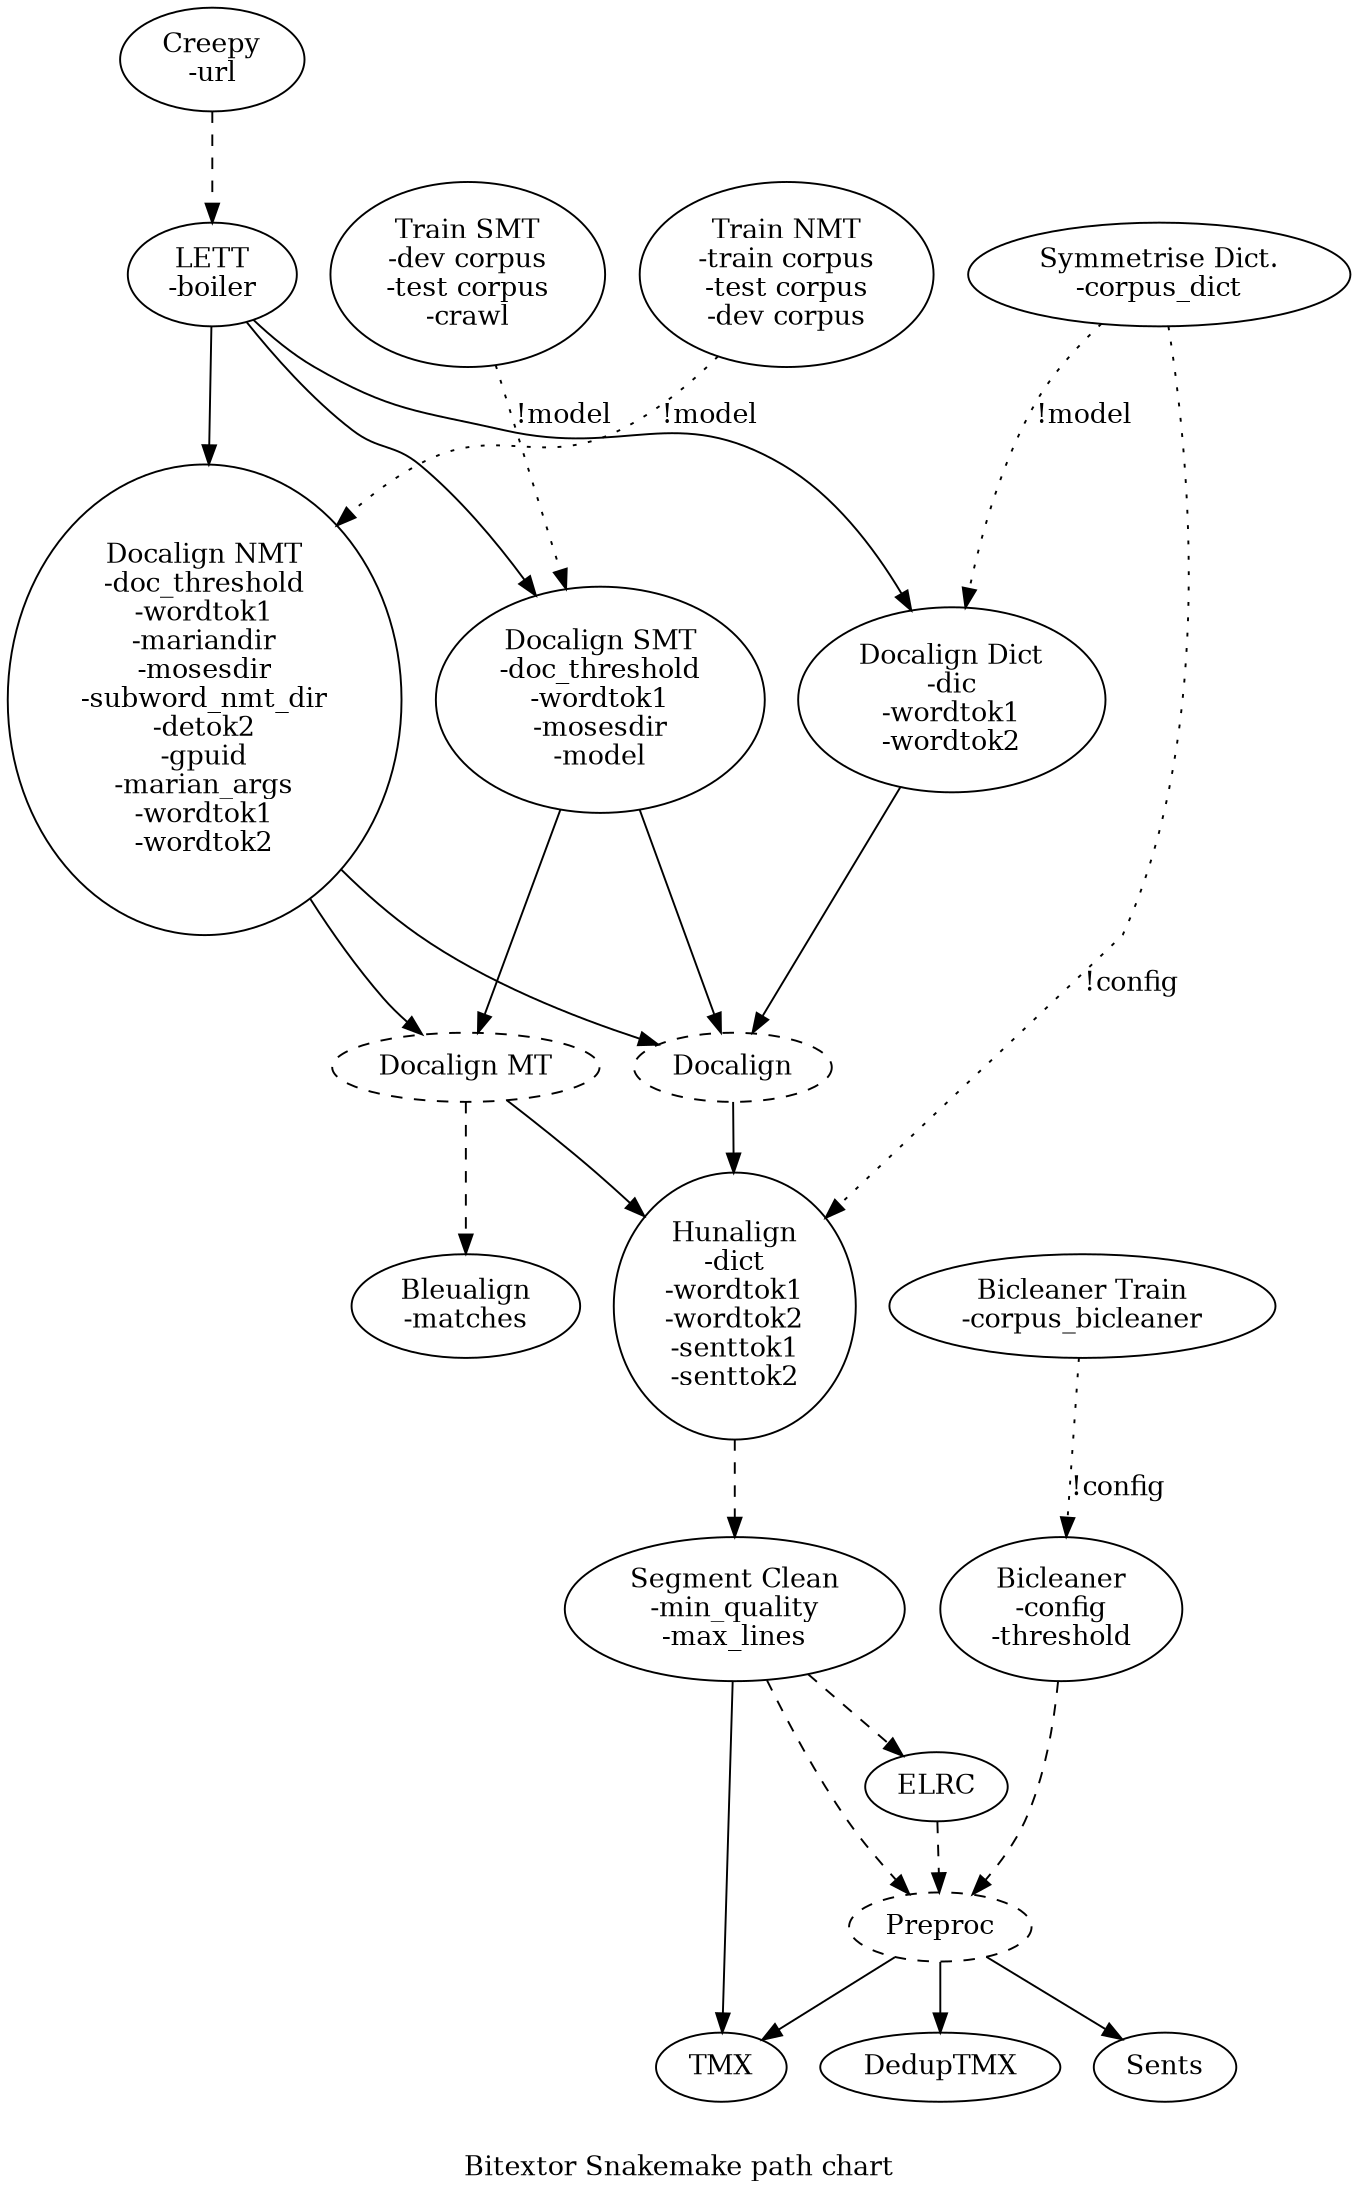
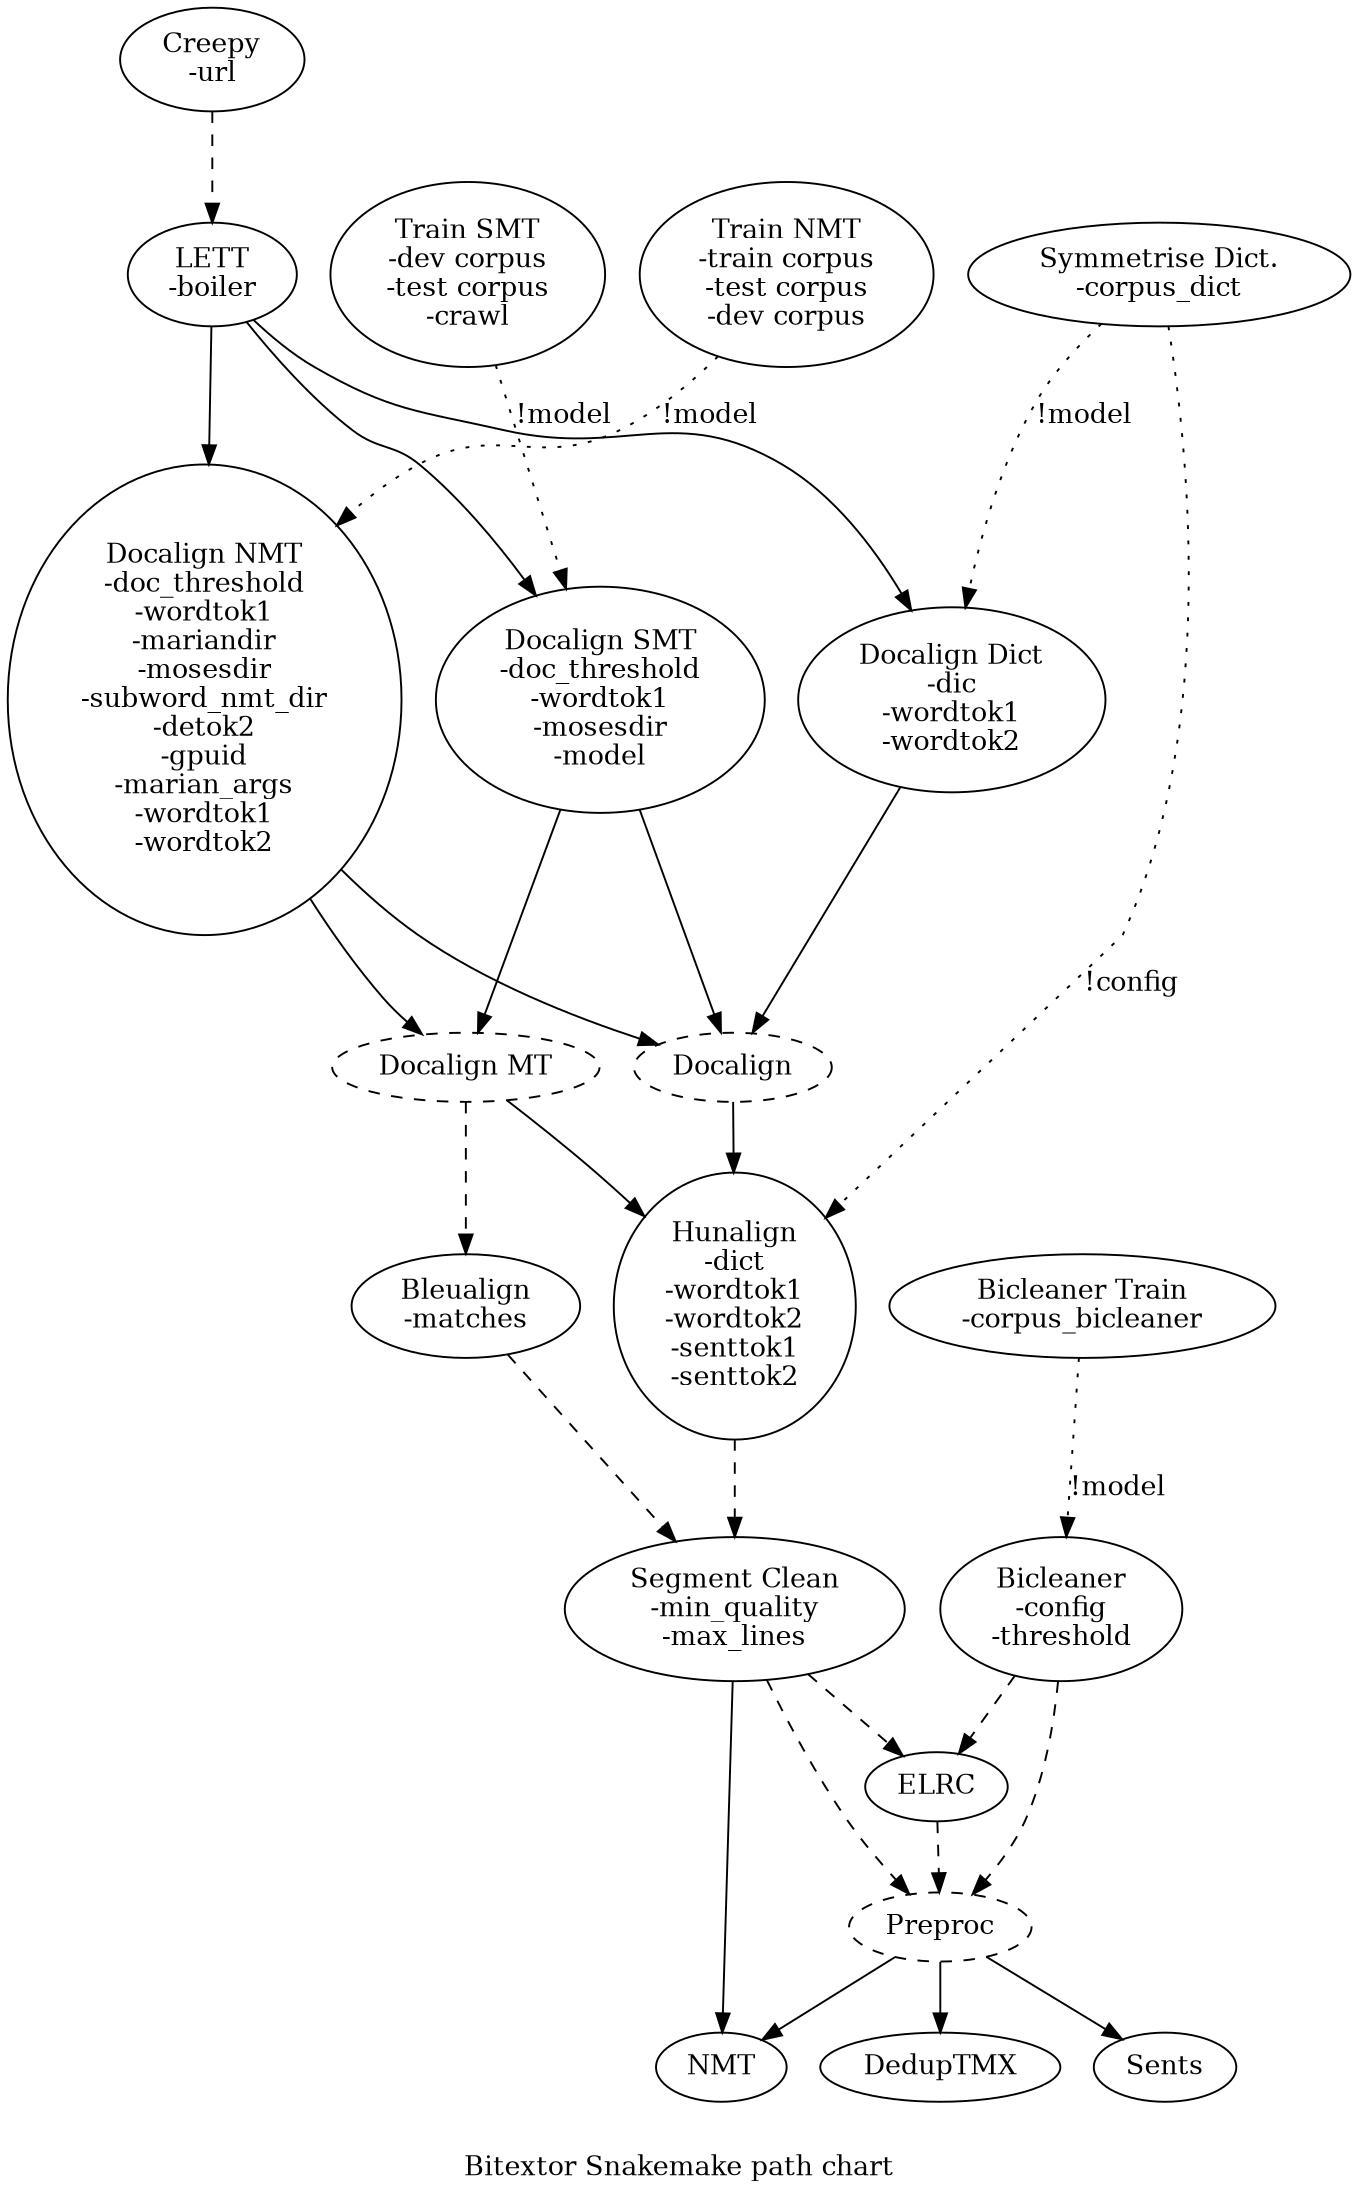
edge "Bleualign -matches" -> "Segment Clean -min_quality -max_lines": added
edge "Bicleaner Train -corpus_bicleaner" -> "Bicleaner -config -threshold": label "!config" -> "!model"
edge "Bicleaner -config -threshold" -> "ELRC": added
node "TMX": label "TMX" -> "NMT"
